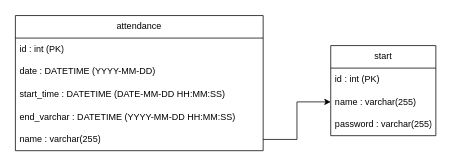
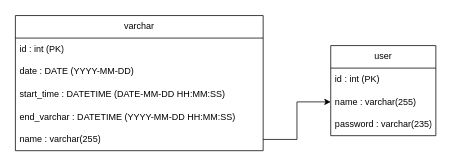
node "attendance": label "attendance" -> "varchar"
node "start": label "start" -> "user"
node "date : DATETIME (YYYY-MM-DD)": label "date : DATETIME (YYYY-MM-DD)" -> "date : DATE (YYYY-MM-DD)"
node "password : varchar(255)": label "password : varchar(255)" -> "password : varchar(235)"
